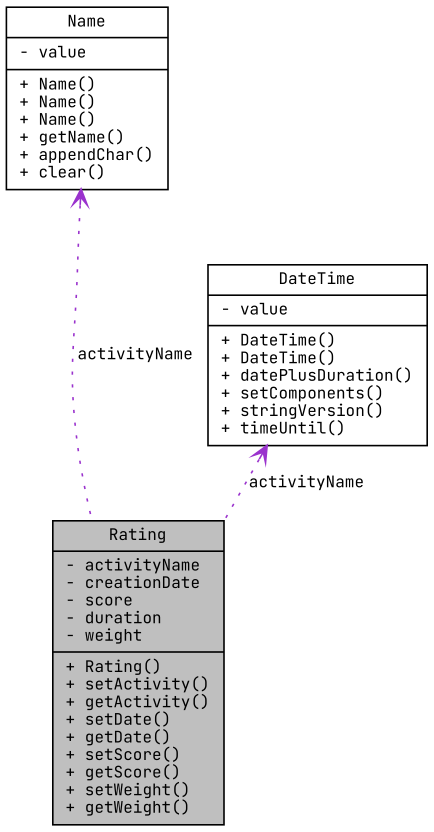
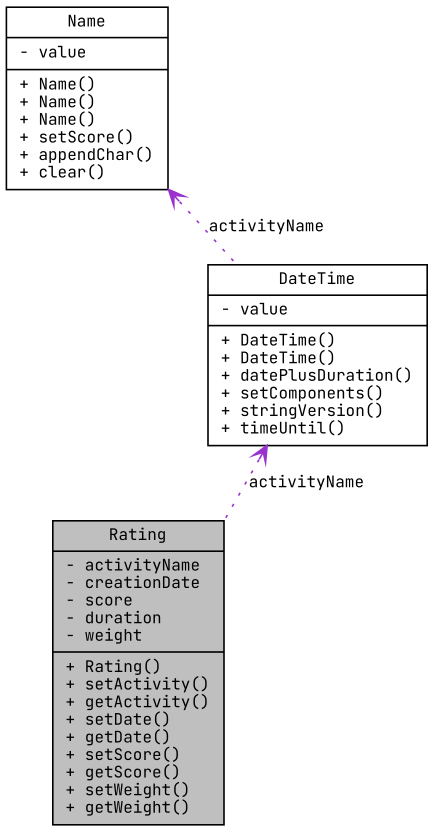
node "Name": text "+ getName()" -> "+ setScore()"
edge "Rating" -> "Name": now "DateTime" -> "Name"
